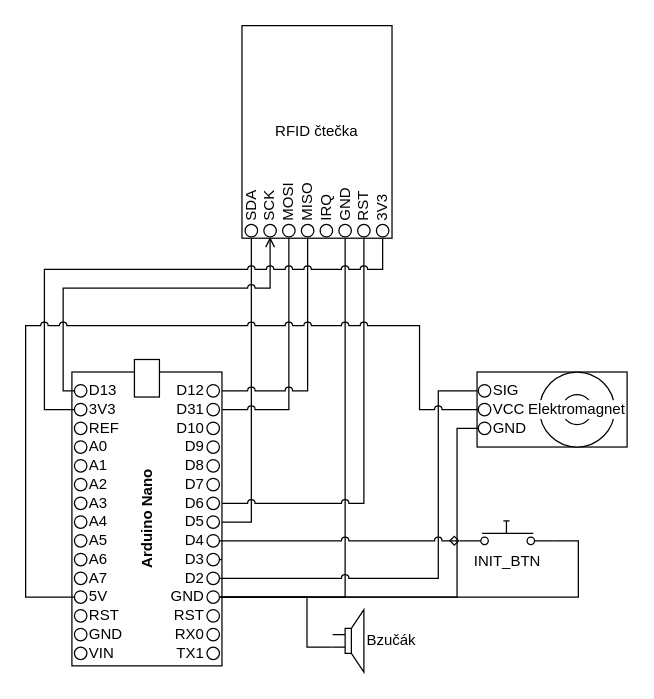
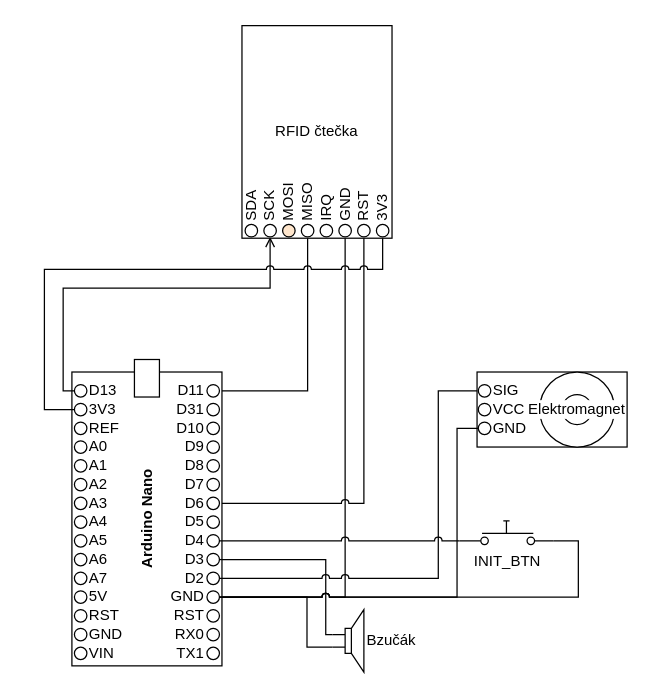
node "MOSI": fillcolor #ffffff -> #ffe6cc
edge "VCC" -- "5V": removed
edge "MOSI" -- "D31": removed
node "D12": label "D12" -> "D11"
edge "SDA" -- "D5": removed
edge "D4" -> "INIT_BTN": arrowhead diamond -> none
edge "D3" -- "Bzučák": added
